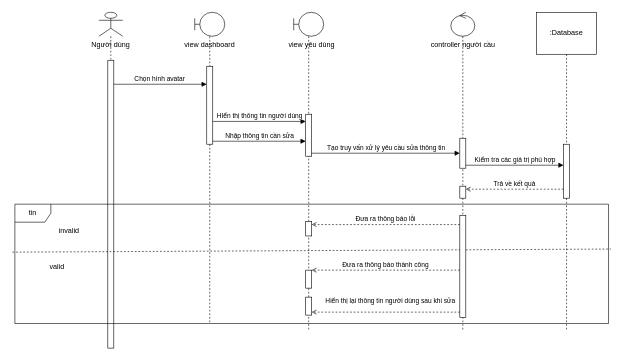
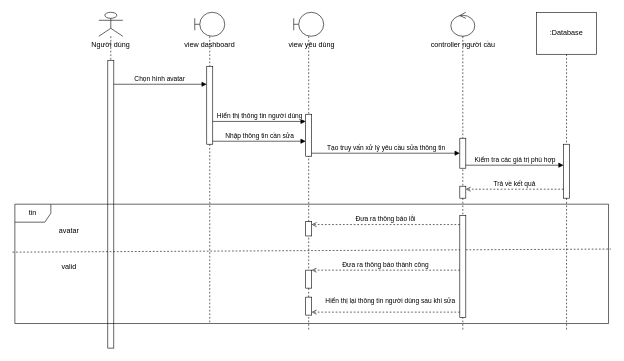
node "invalid": label "invalid" -> "avatar"
node "valid": moved (57, 267) -> (69, 267)
